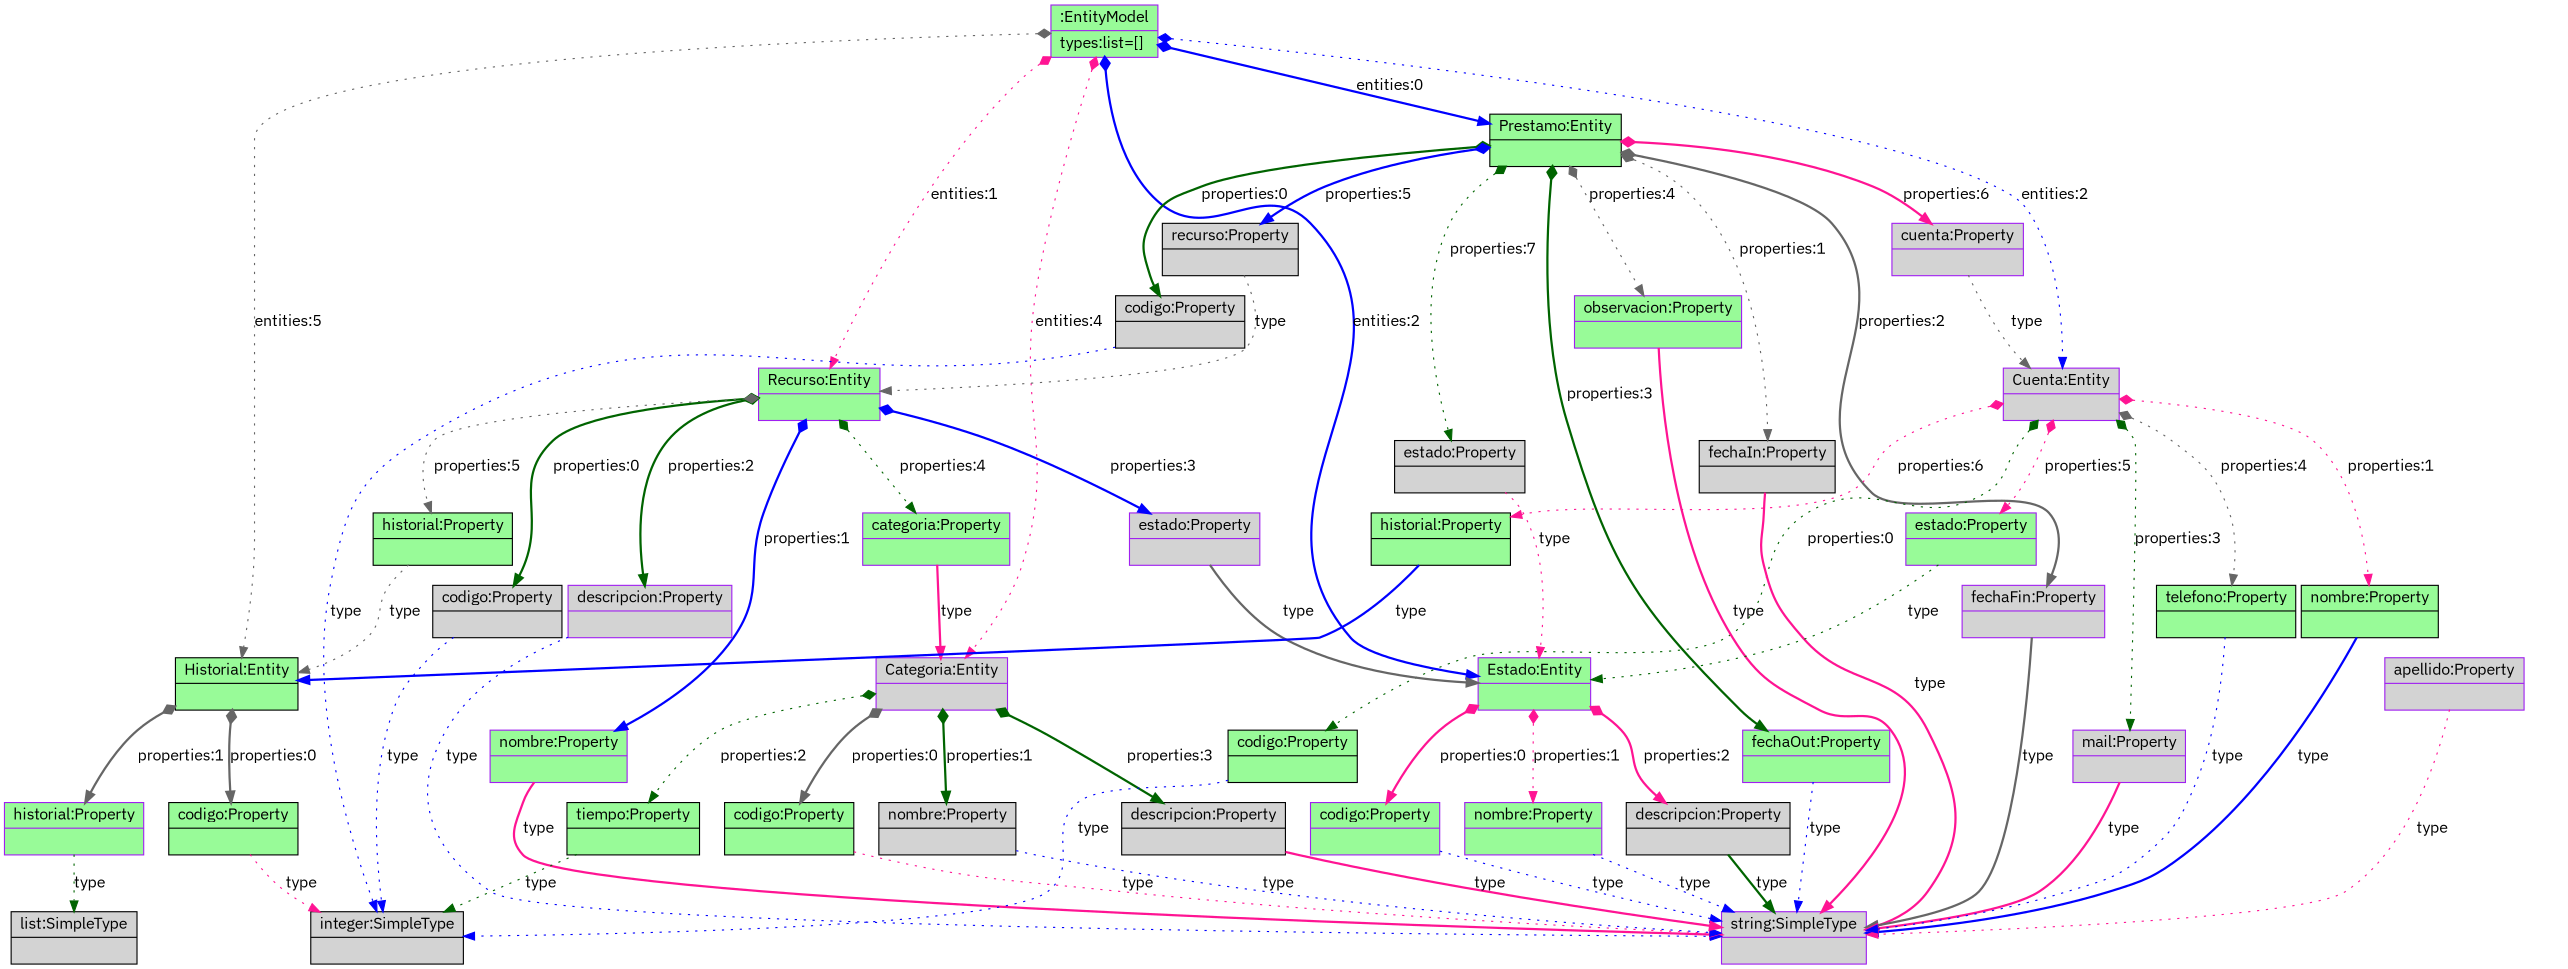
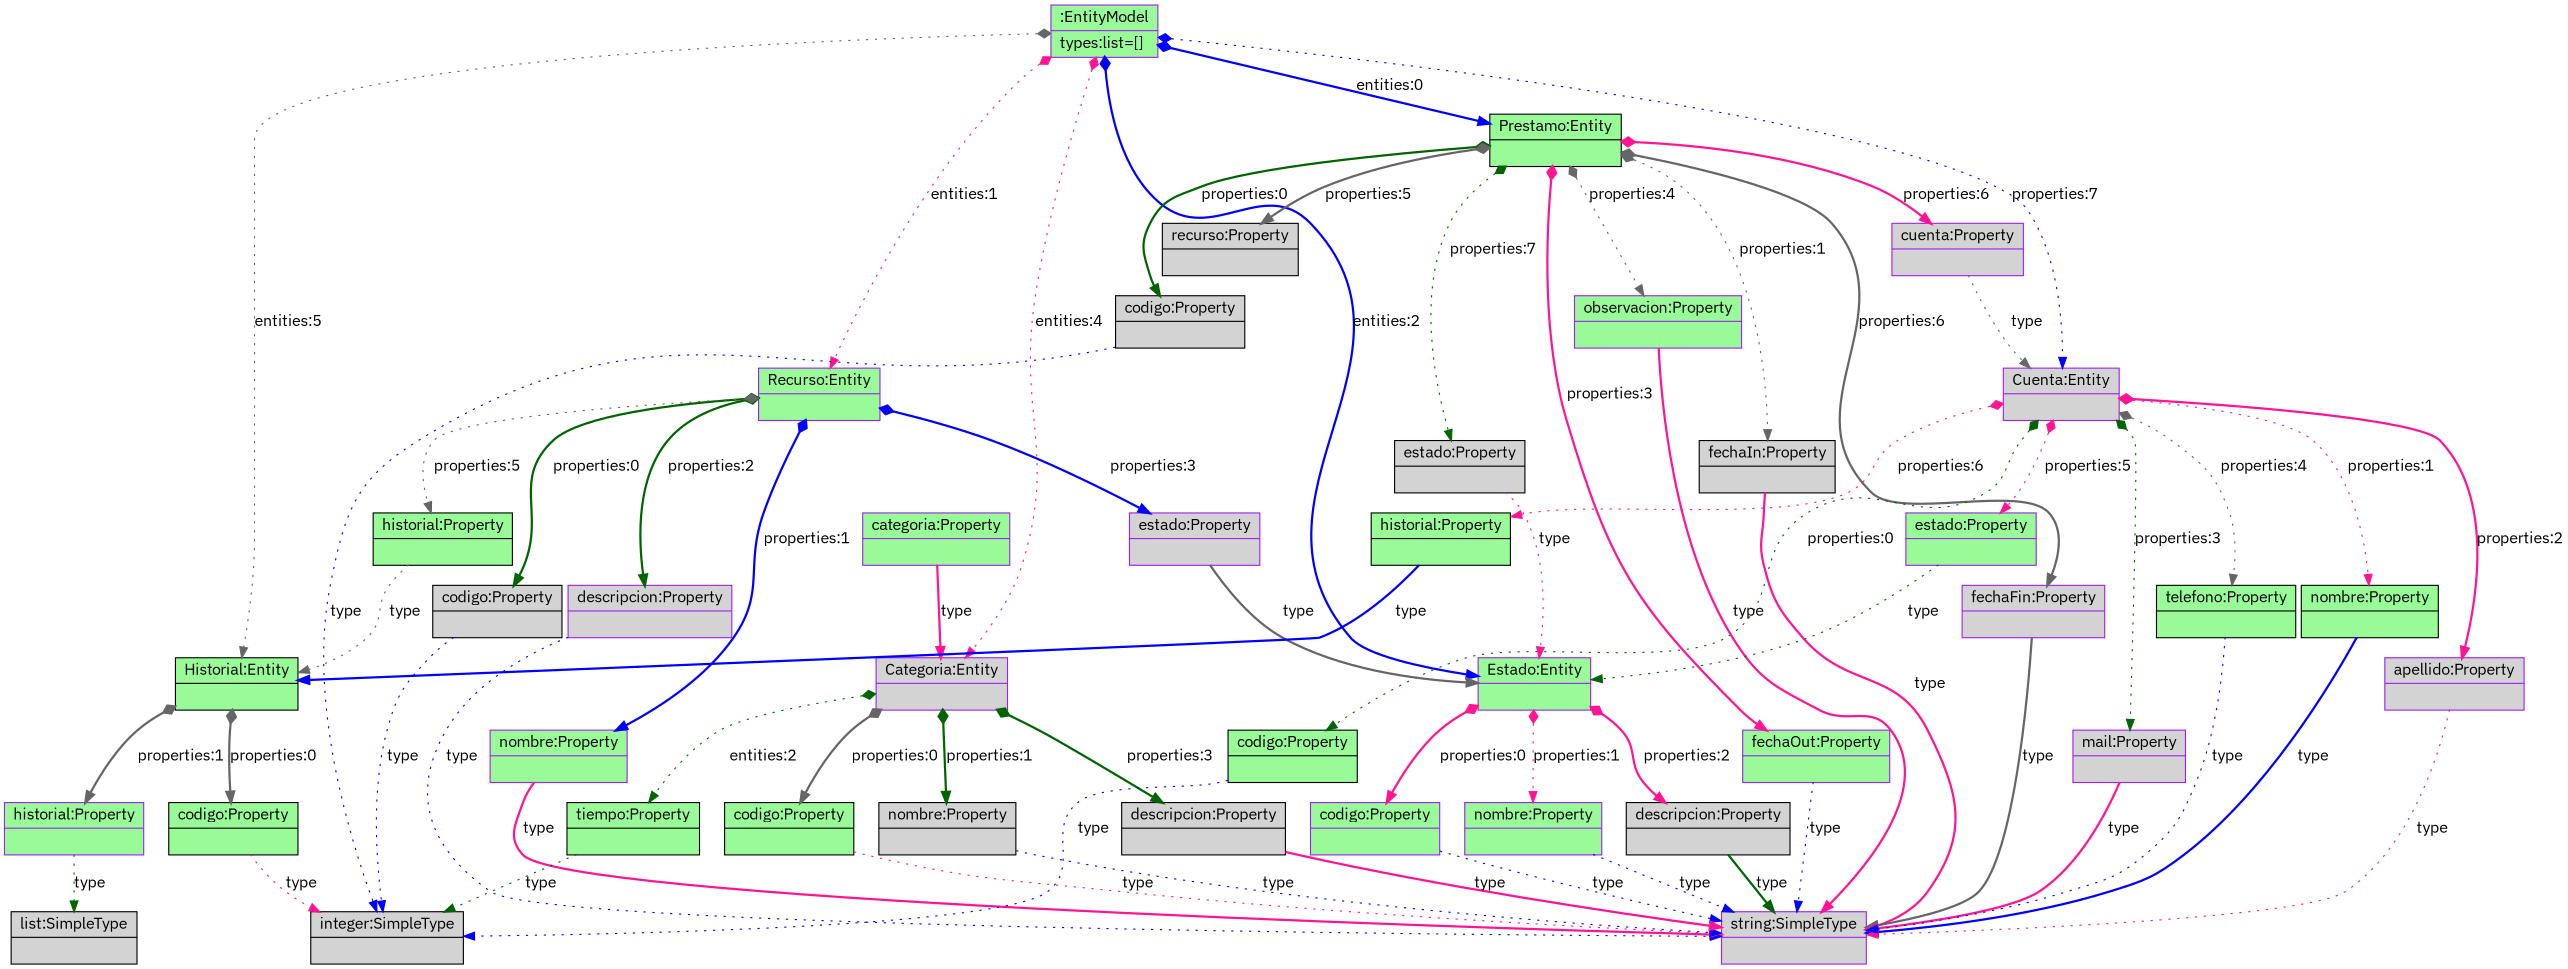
edge "Prestamo:Entity" -- "recurso:Property": color blue -> gray40
edge ":EntityModel" -- "Cuenta:Entity": label "entities:2" -> "properties:7"
edge "Prestamo:Entity" -- "fechaFin:Property": label "properties:2" -> "properties:6"
edge "recurso:Property" -- "Recurso:Entity": removed, label "type"
edge "Cuenta:Entity" -- "apellido:Property": added, label "properties:2"
edge "Recurso:Entity" -- "categoria:Property": removed, label "properties:4"
edge "Prestamo:Entity" -- "fechaOut:Property": color darkgreen -> deeppink
edge "Categoria:Entity" -- "tiempo:Property": label "properties:2" -> "entities:2"
